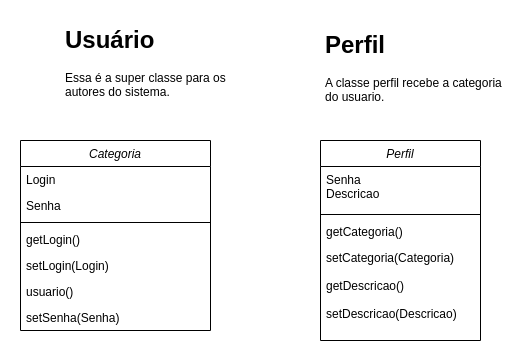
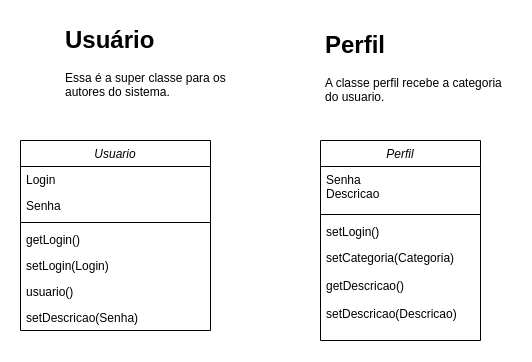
node "Categoria": label "Categoria" -> "Usuario"
node "getCategoria()": label "getCategoria()" -> "setLogin()"
node "setSenha(Senha)": label "setSenha(Senha)" -> "setDescricao(Senha)"
